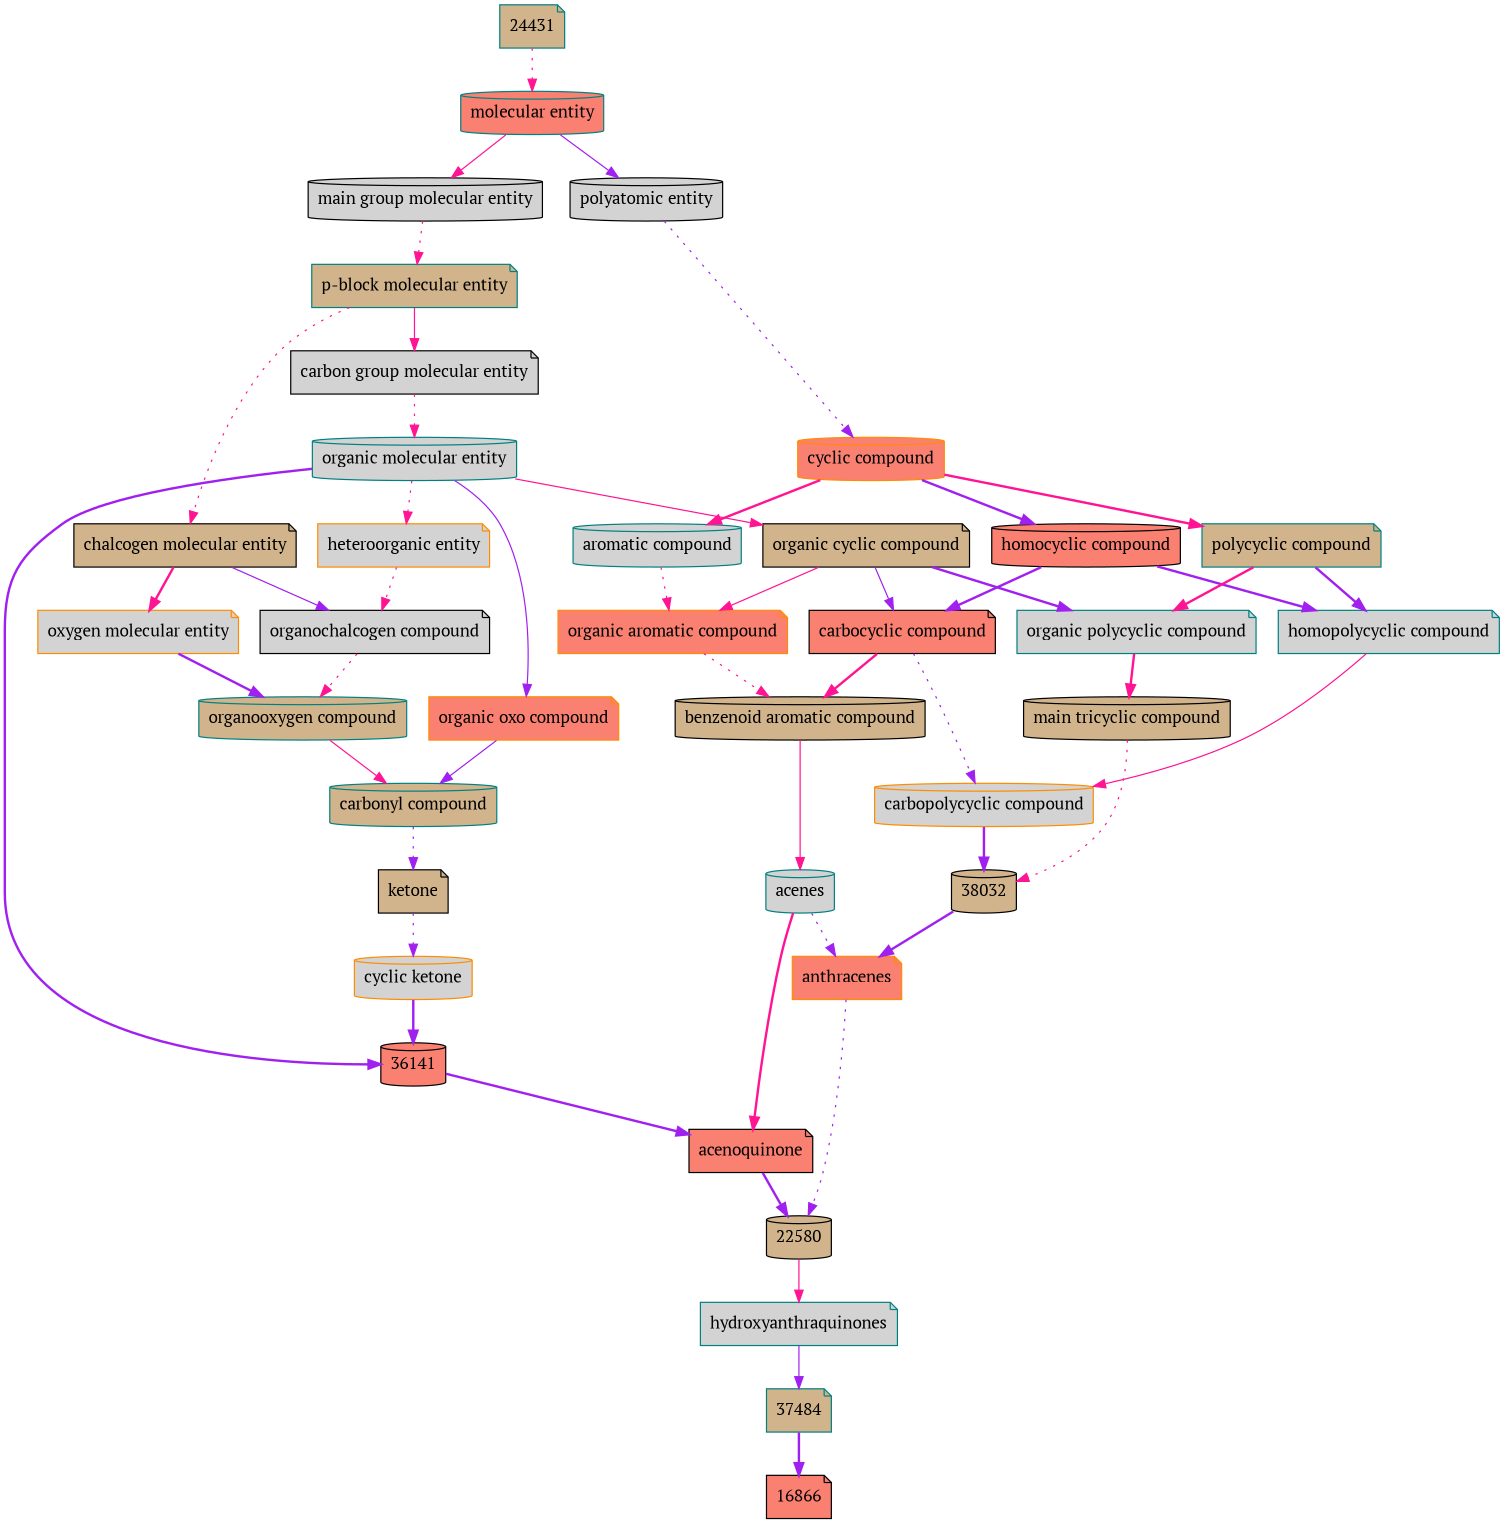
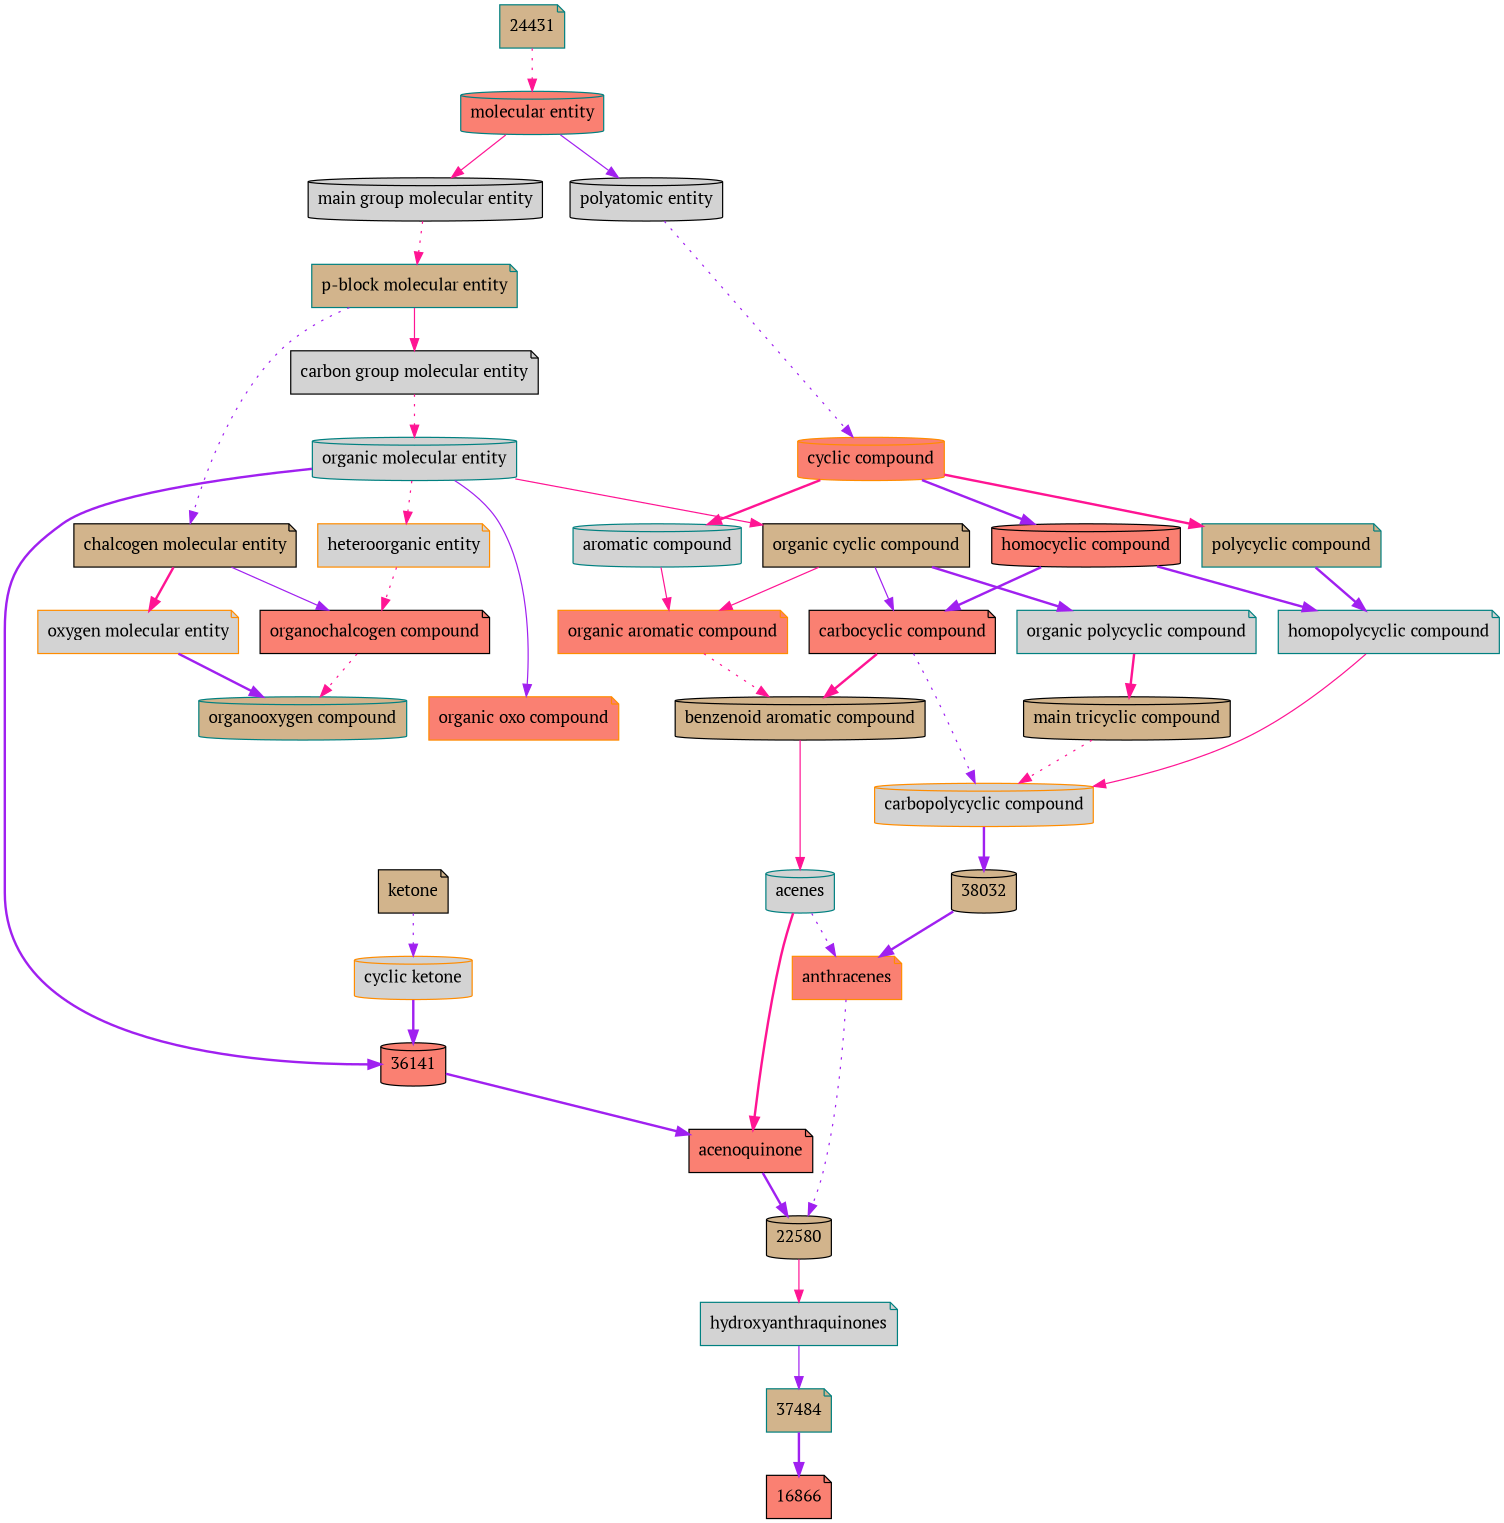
edge "p-block molecular entity" -> "chalcogen molecular entity": color deeppink -> purple
edge "aromatic compound" -> "organic aromatic compound": style dotted -> solid
edge "polycyclic compound" -> "organic polycyclic compound": removed
node "organochalcogen compound": fillcolor lightgrey -> salmon
node "carbonyl compound": removed
edge "main tricyclic compound" -> "38032": now "main tricyclic compound" -> "carbopolycyclic compound"
